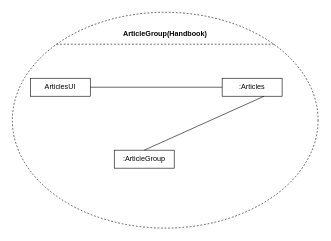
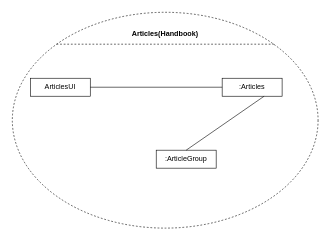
node "ArticleGroup(Handbook)": label "ArticleGroup(Handbook)" -> "Articles(Handbook)"
node ":ArticleGroup": moved (144, 159) -> (186, 159)
